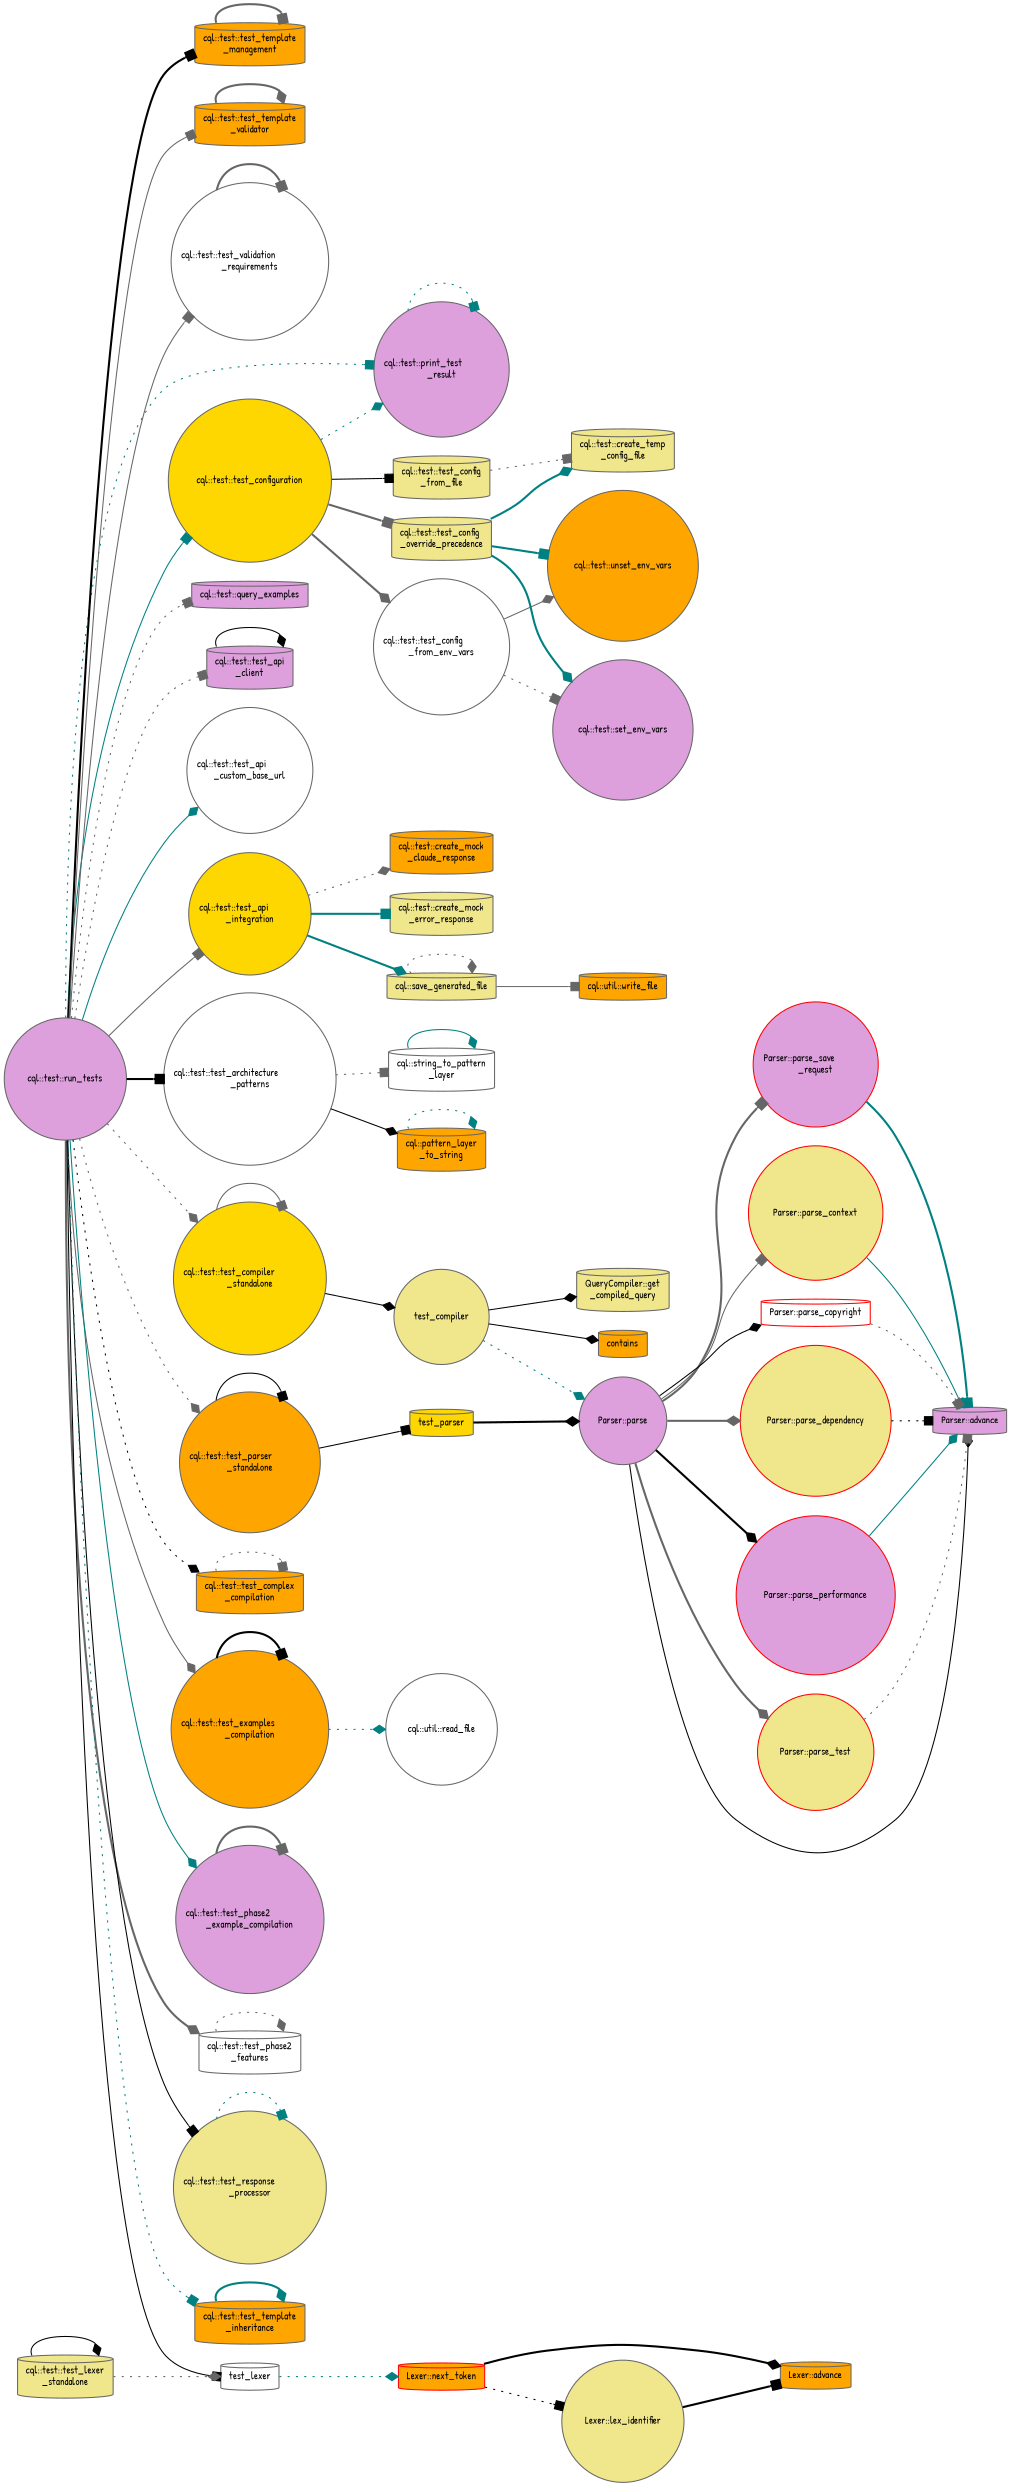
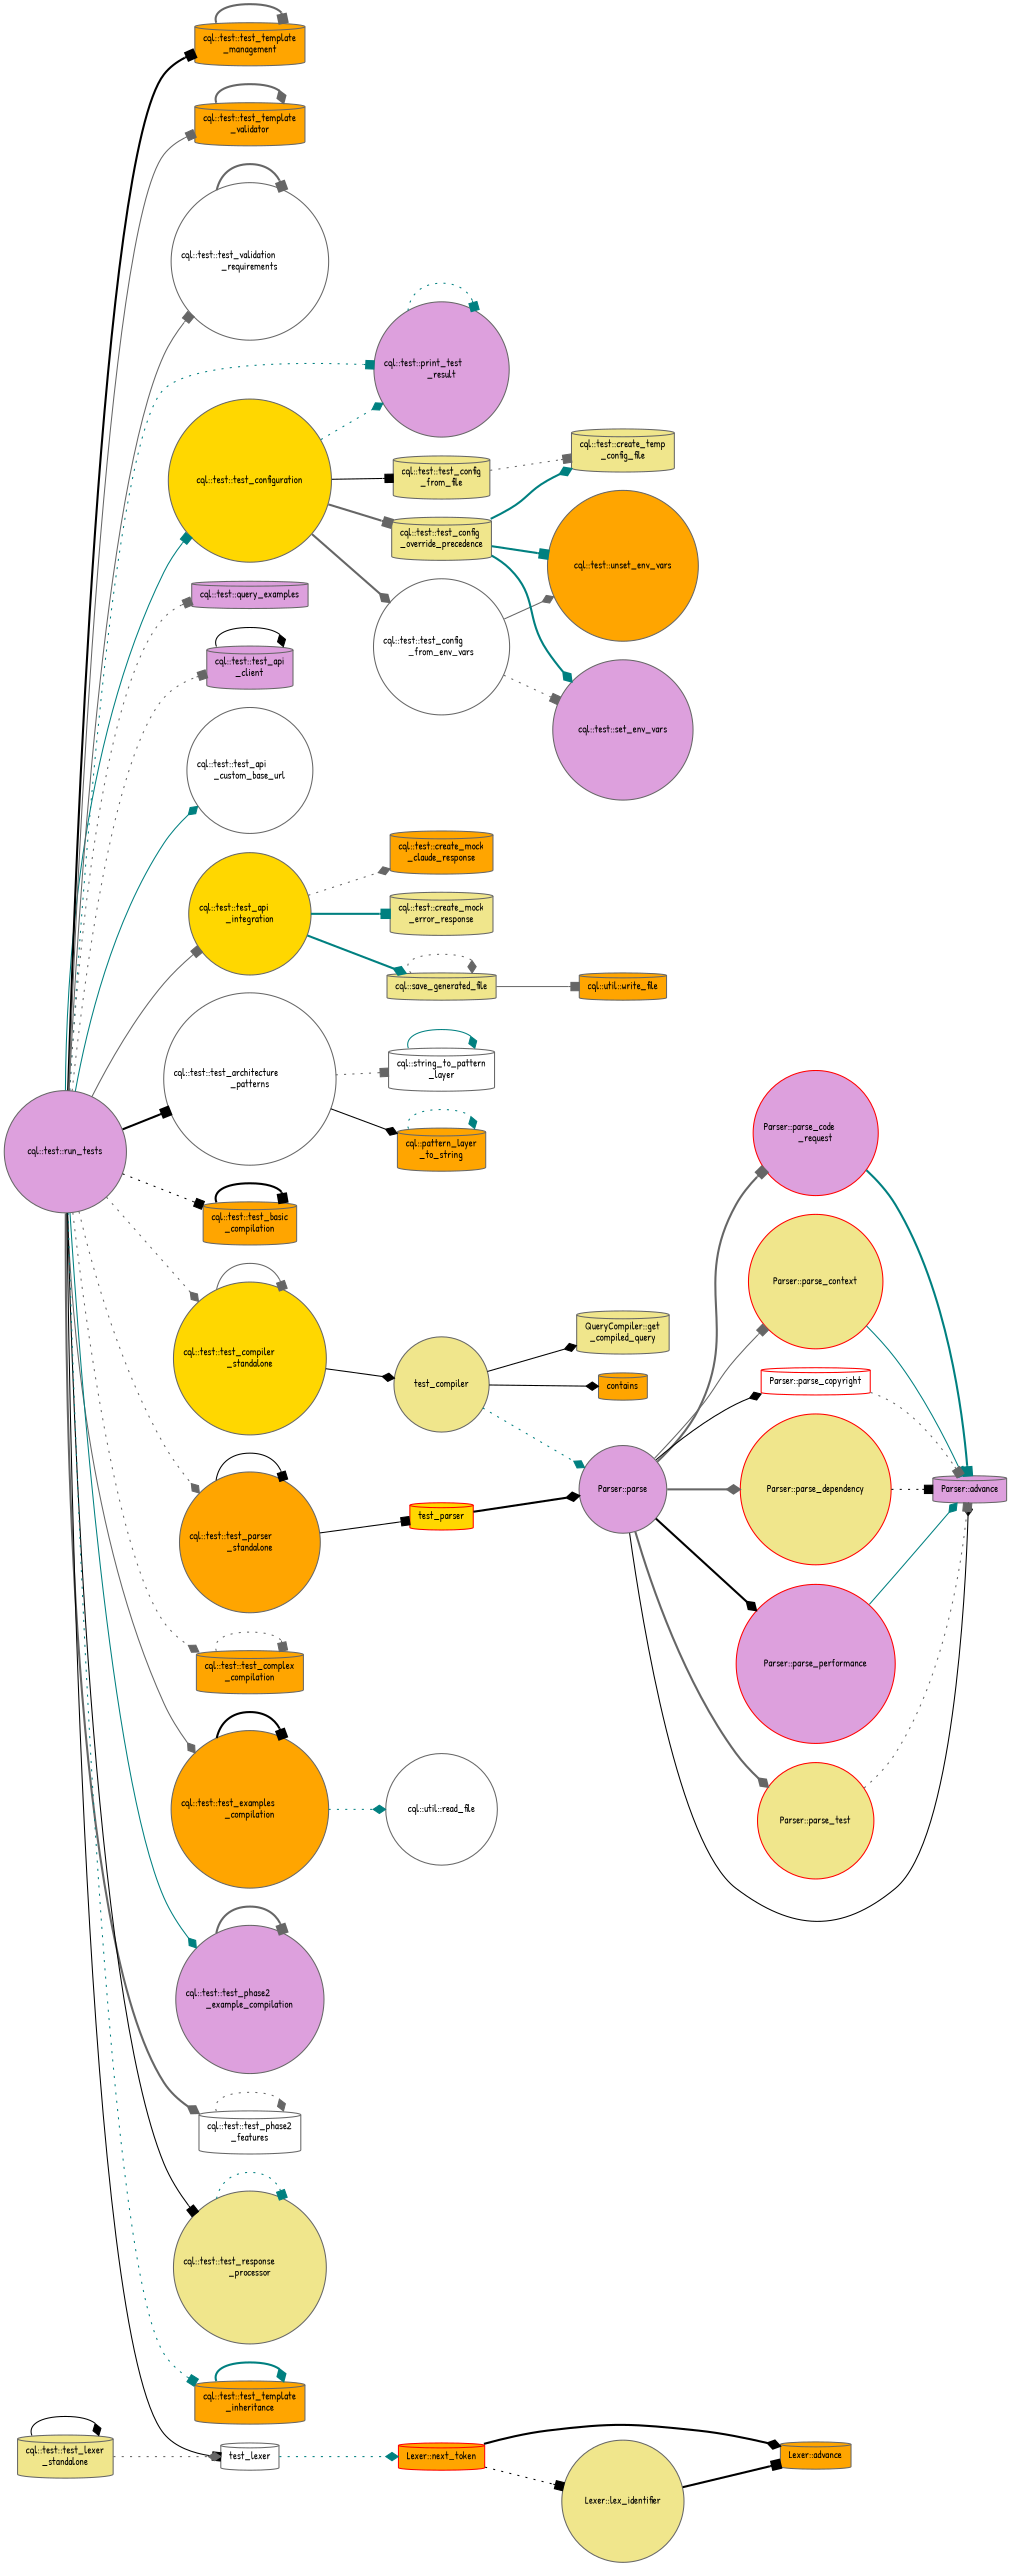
node "Parser::parse_save _request": label "Parser::parse_save _request" -> "Parser::parse_code _request"
node "cql::test::test_basic _compilation": added
edge "cql::test::run_tests" -> "cql::test::test_complex _compilation": color black -> gray40
node "test_parser": color grey40 -> red
